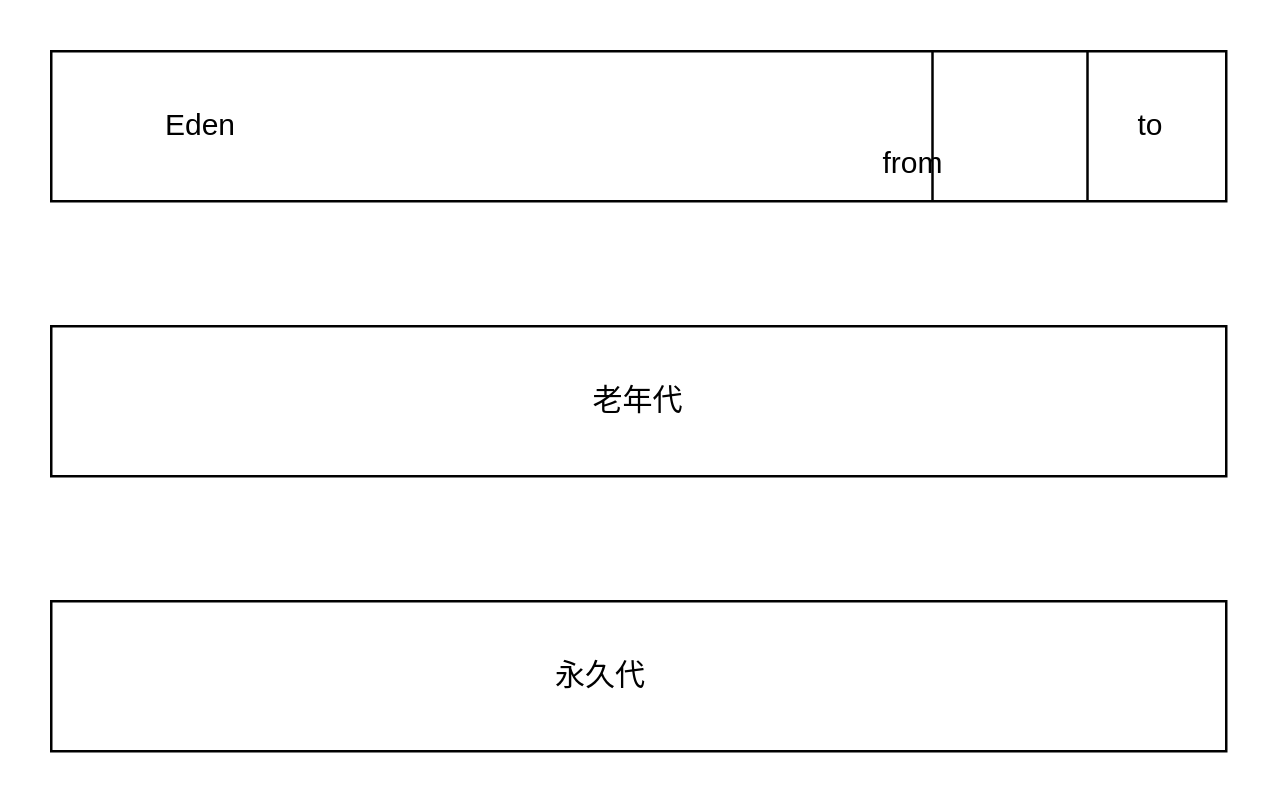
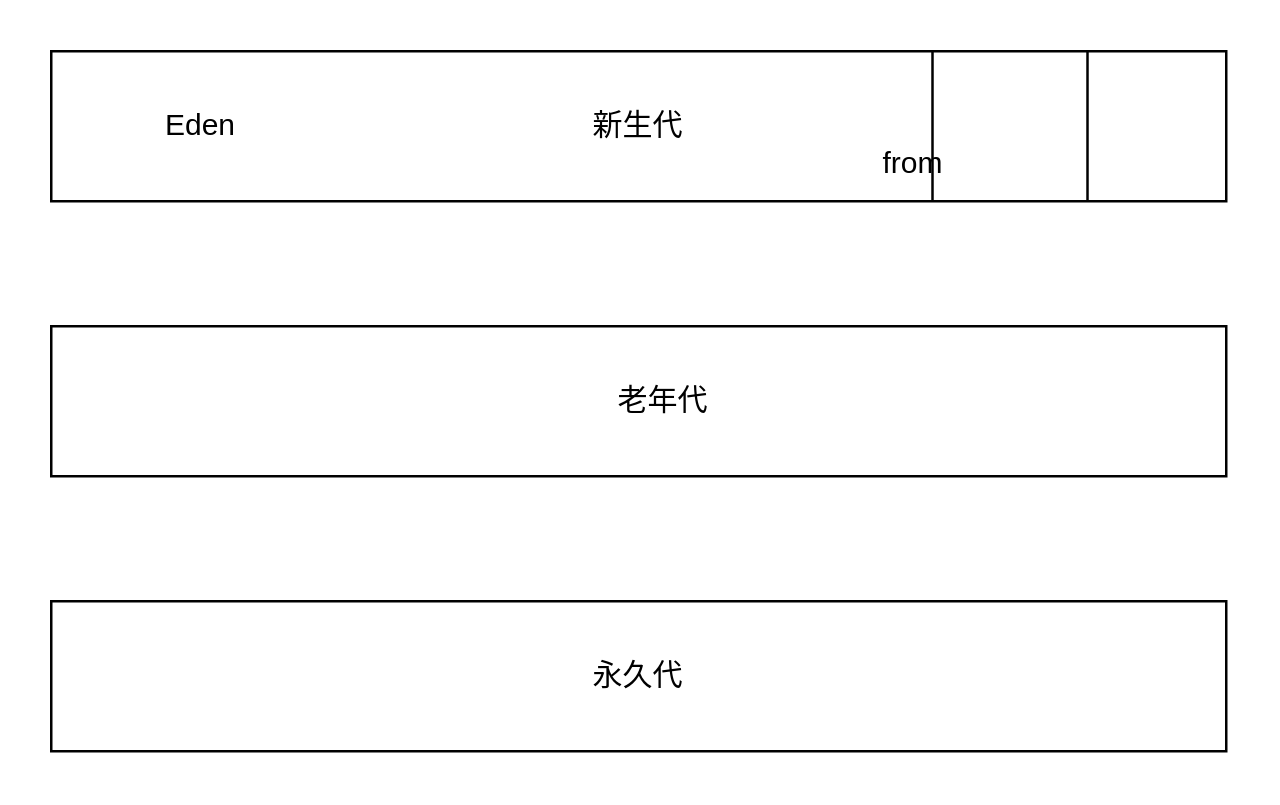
node "新生代": added
node "to": removed
node "老年代": moved (639, 401) -> (664, 401)
node "永久代": moved (601, 676) -> (639, 676)
